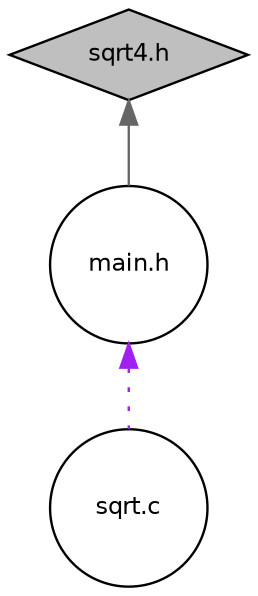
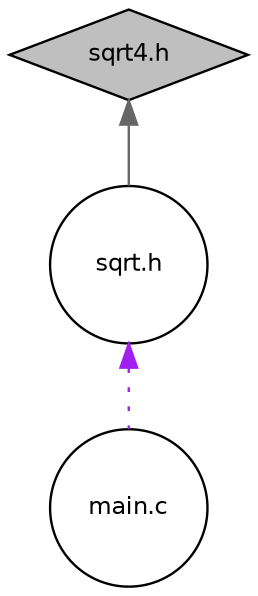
node "main.h": label "main.h" -> "sqrt.h"
node "sqrt.c": label "sqrt.c" -> "main.c"
